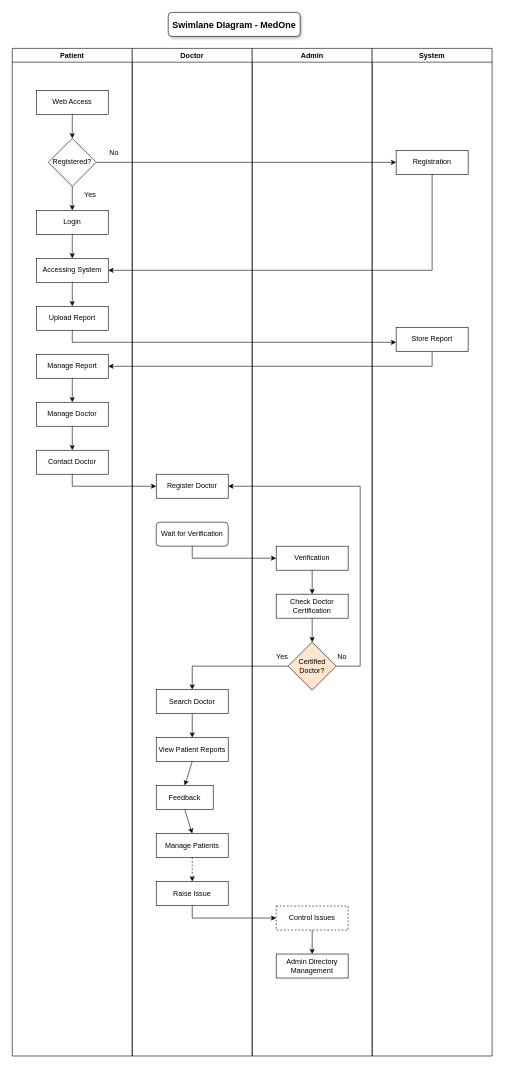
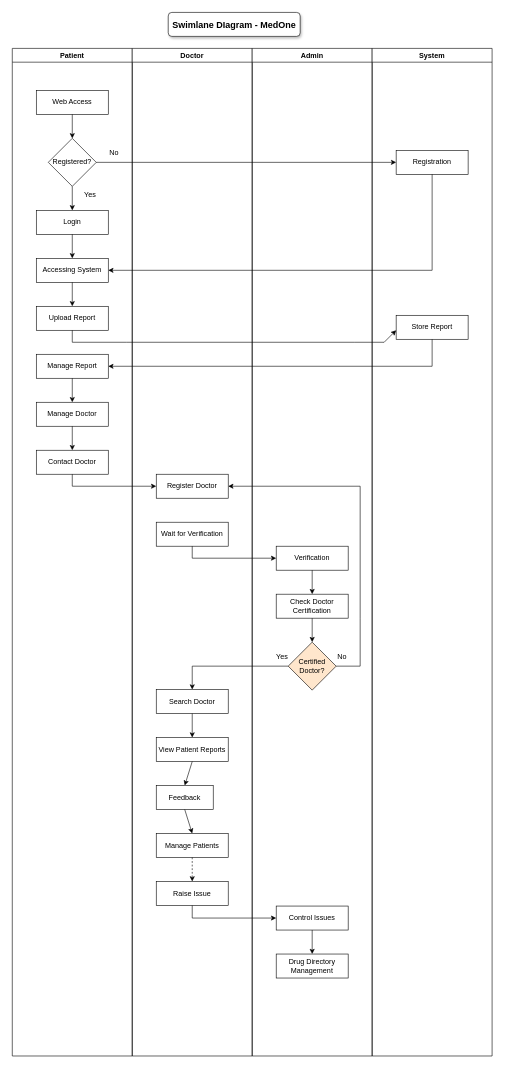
node "Store Report": moved (432, 339) -> (432, 327)
node "Wait for Verification": shape rounded rectangle -> rectangle
node "Control Issues": style dashed -> solid
node "Admin Directory Management": label "Admin Directory Management" -> "Drug Directory Management"
